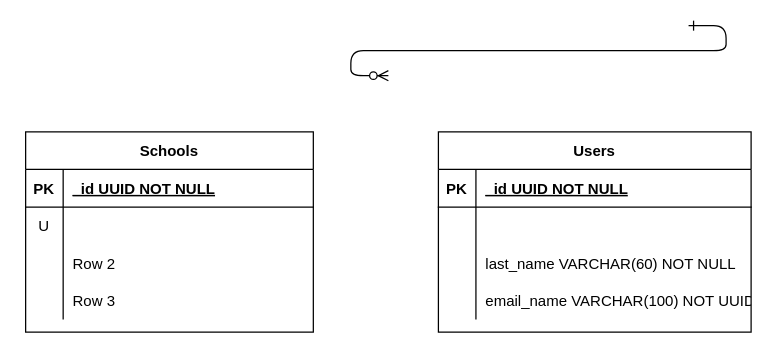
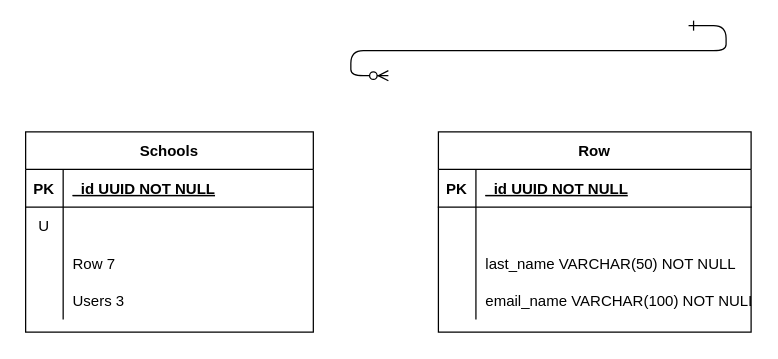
node "Users": label "Users" -> "Row"
node "Row 2": label "Row 2" -> "Row 7"
node "last_name VARCHAR(60) NOT NULL": label "last_name VARCHAR(60) NOT NULL" -> "last_name VARCHAR(50) NOT NULL"
node "Row 3": label "Row 3" -> "Users 3"
node "email_name VARCHAR(100) NOT UUID": label "email_name VARCHAR(100) NOT UUID" -> "email_name VARCHAR(100) NOT NULL"
